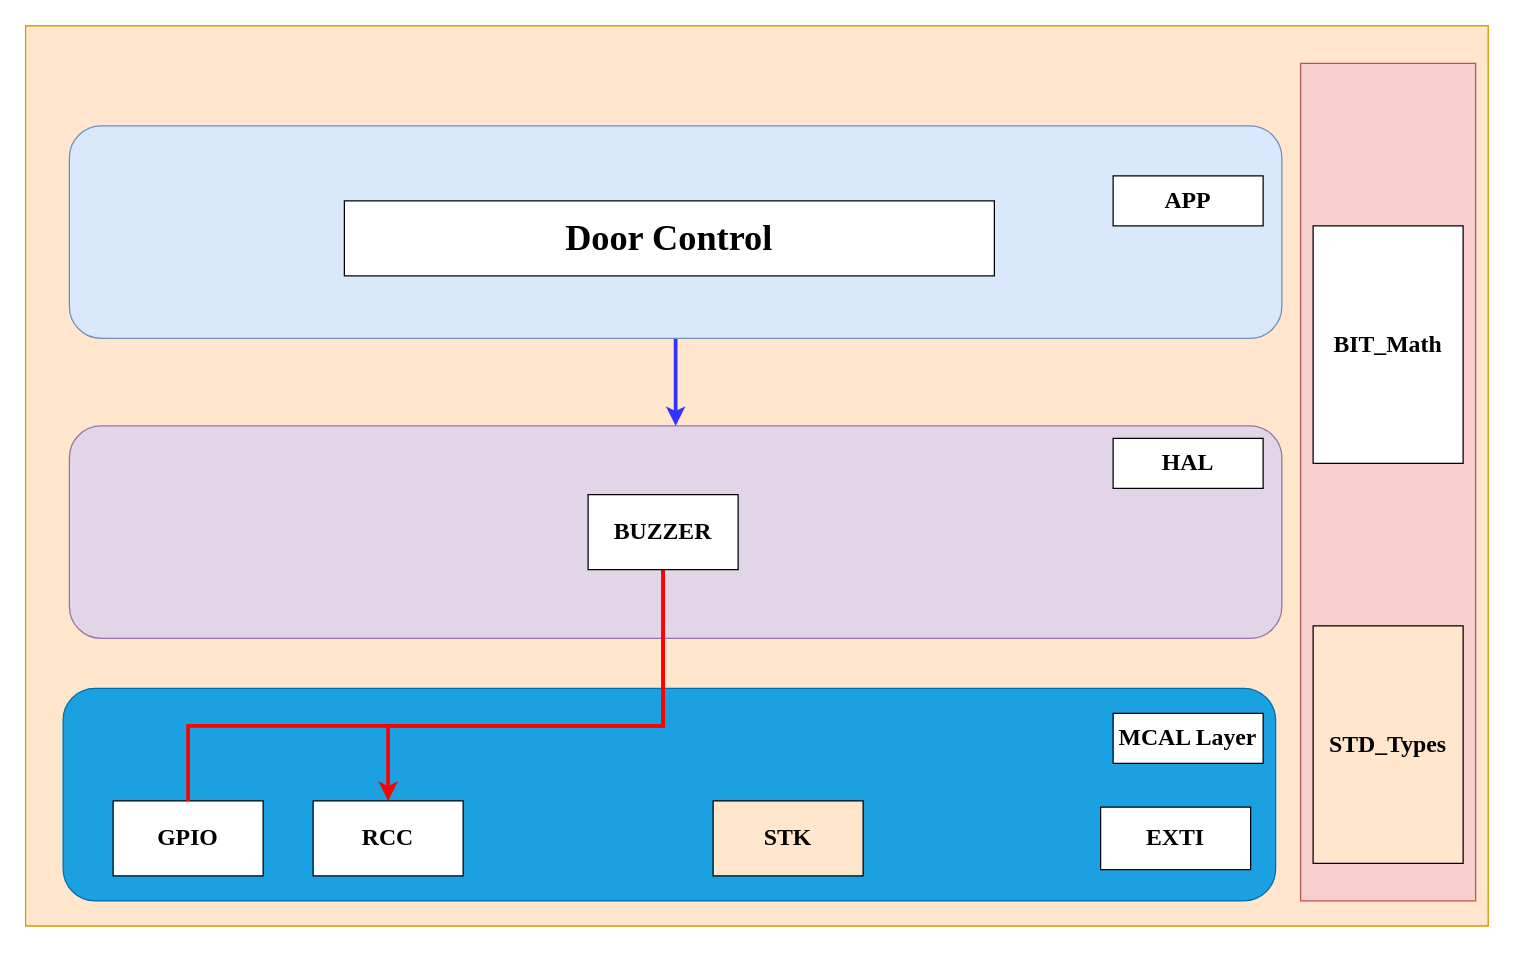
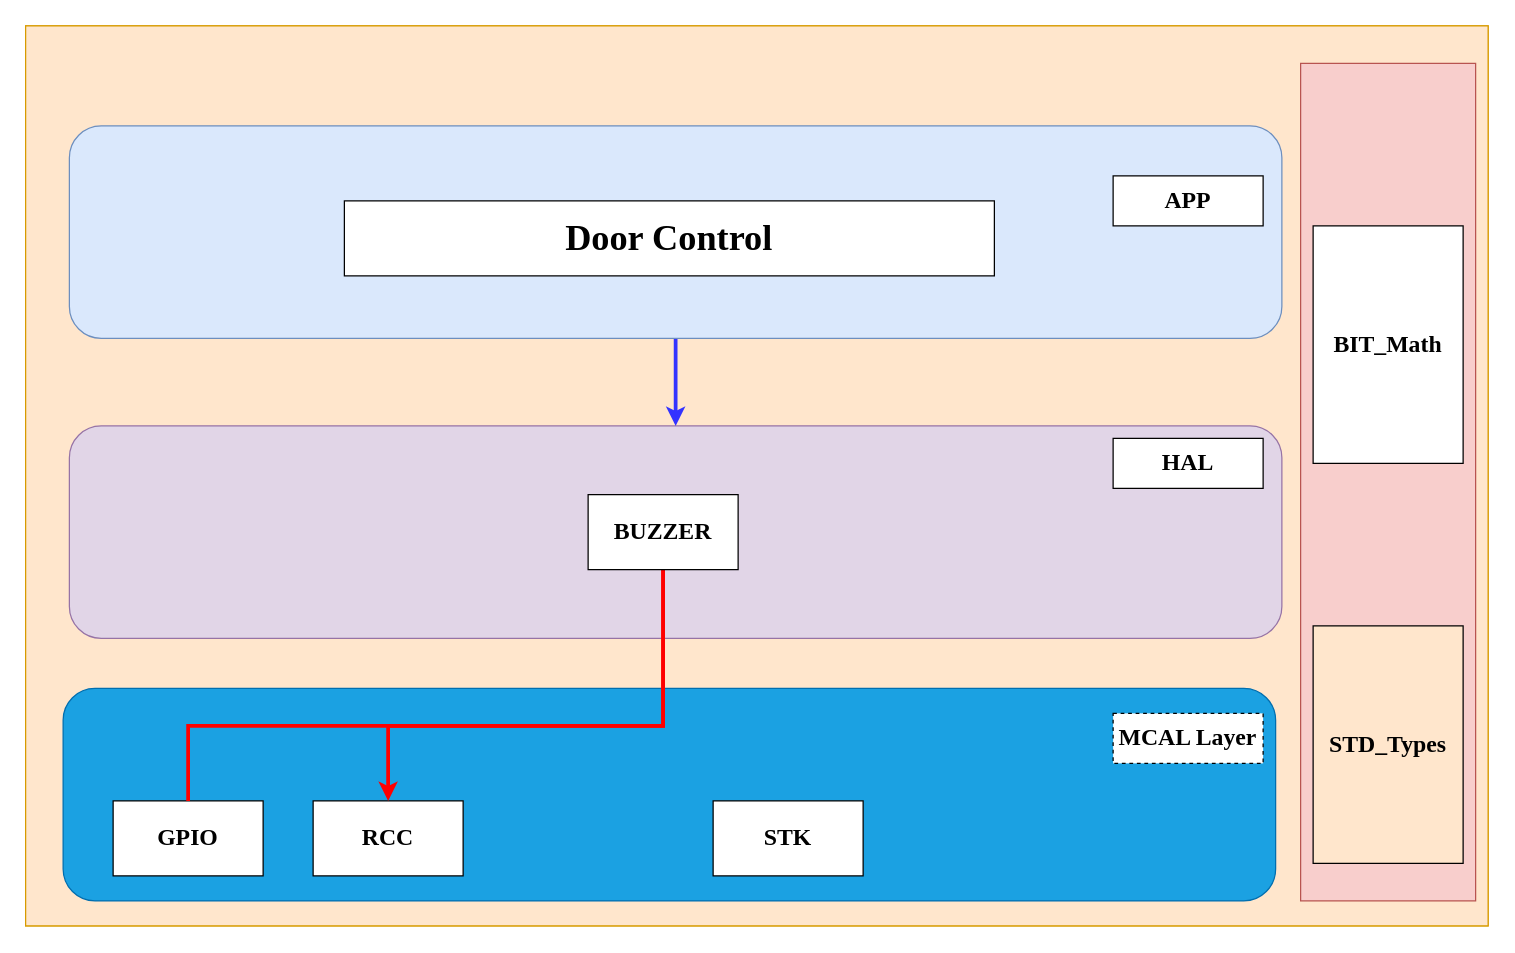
node "MCAL Layer": style solid -> dashed
node "STK": fillcolor #ffe6cc -> #ffffff
node "EXTI": removed
